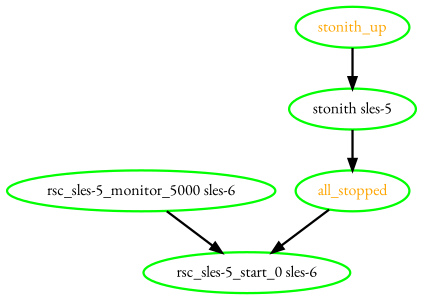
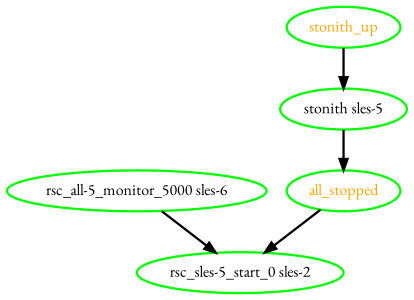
node "rsc_sles-5_monitor_5000 sles-6": label "rsc_sles-5_monitor_5000 sles-6" -> "rsc_all-5_monitor_5000 sles-6"
node "rsc_sles-5_start_0 sles-6": label "rsc_sles-5_start_0 sles-6" -> "rsc_sles-5_start_0 sles-2"
